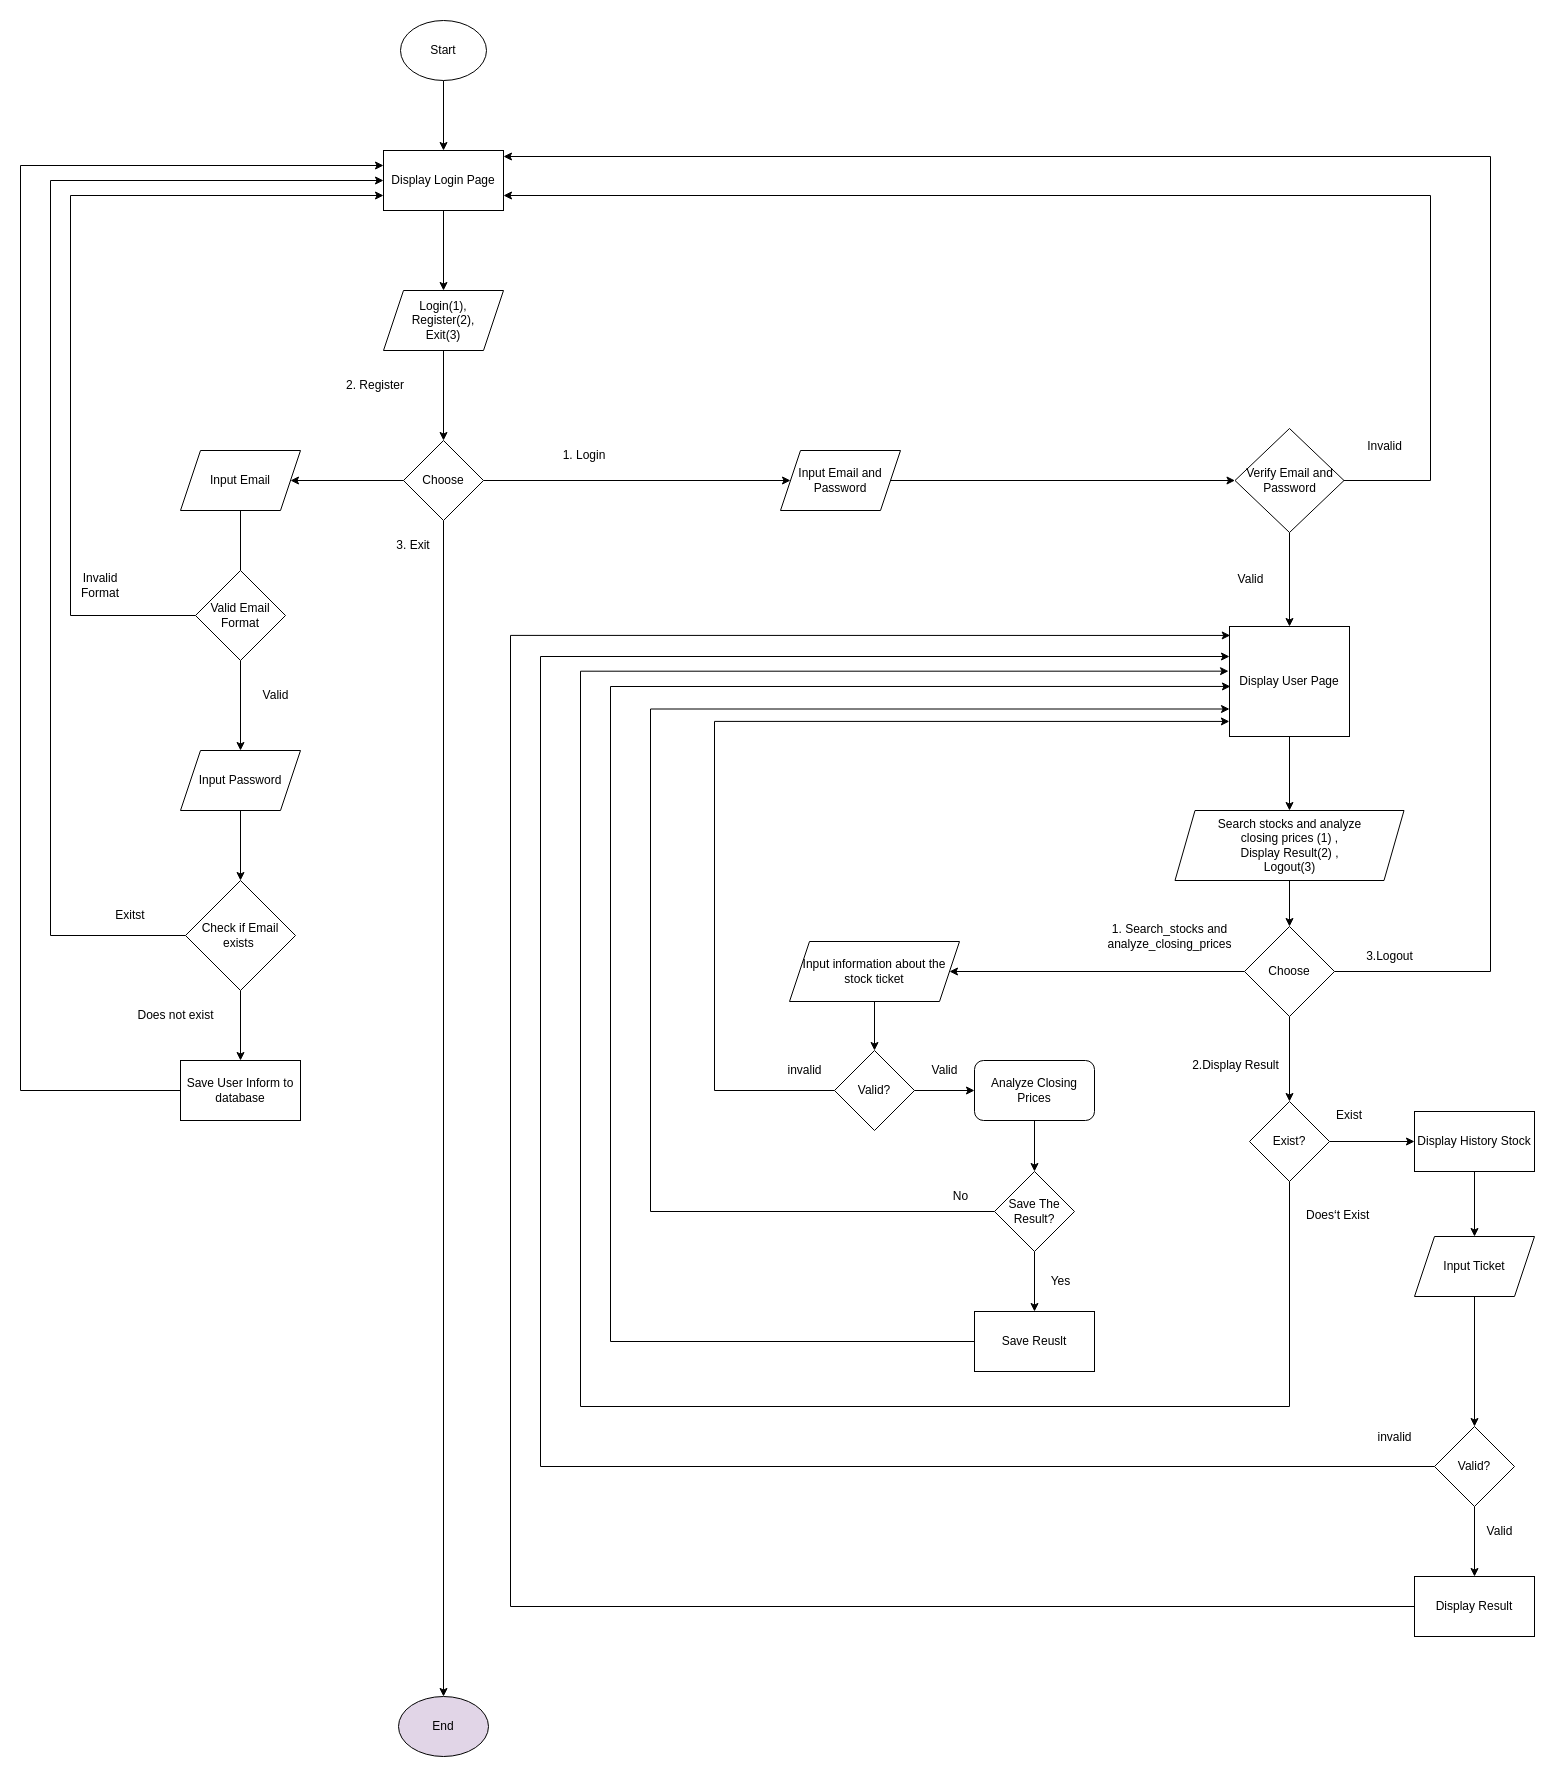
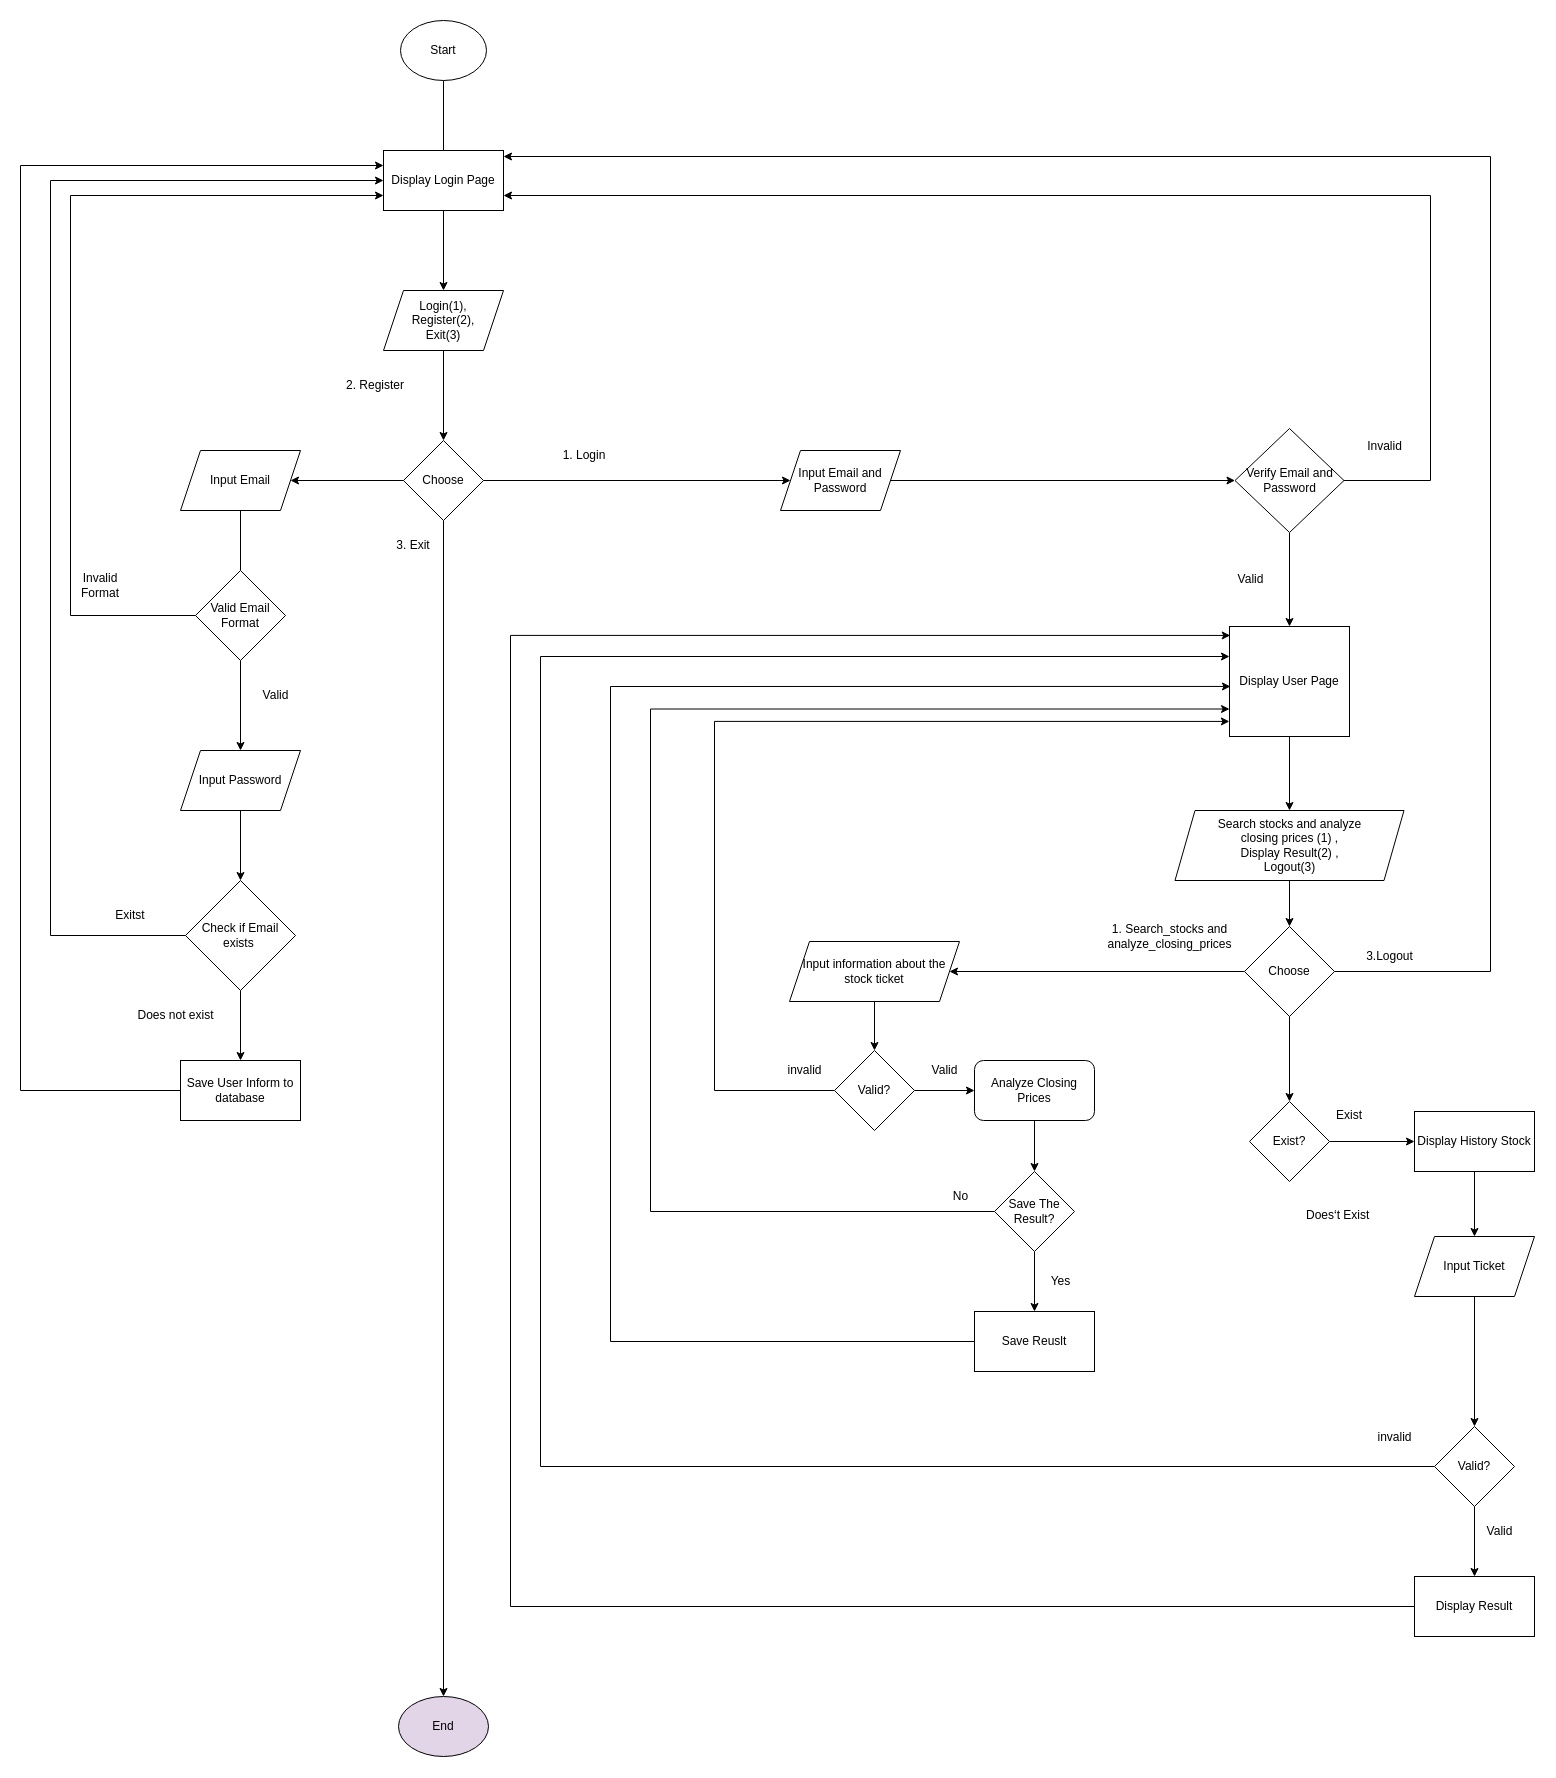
edge "Start" -> "Display Login Page": arrowhead classic -> none
node "2.Display Result": removed
edge "Exist?" -> "Display User Page": removed
